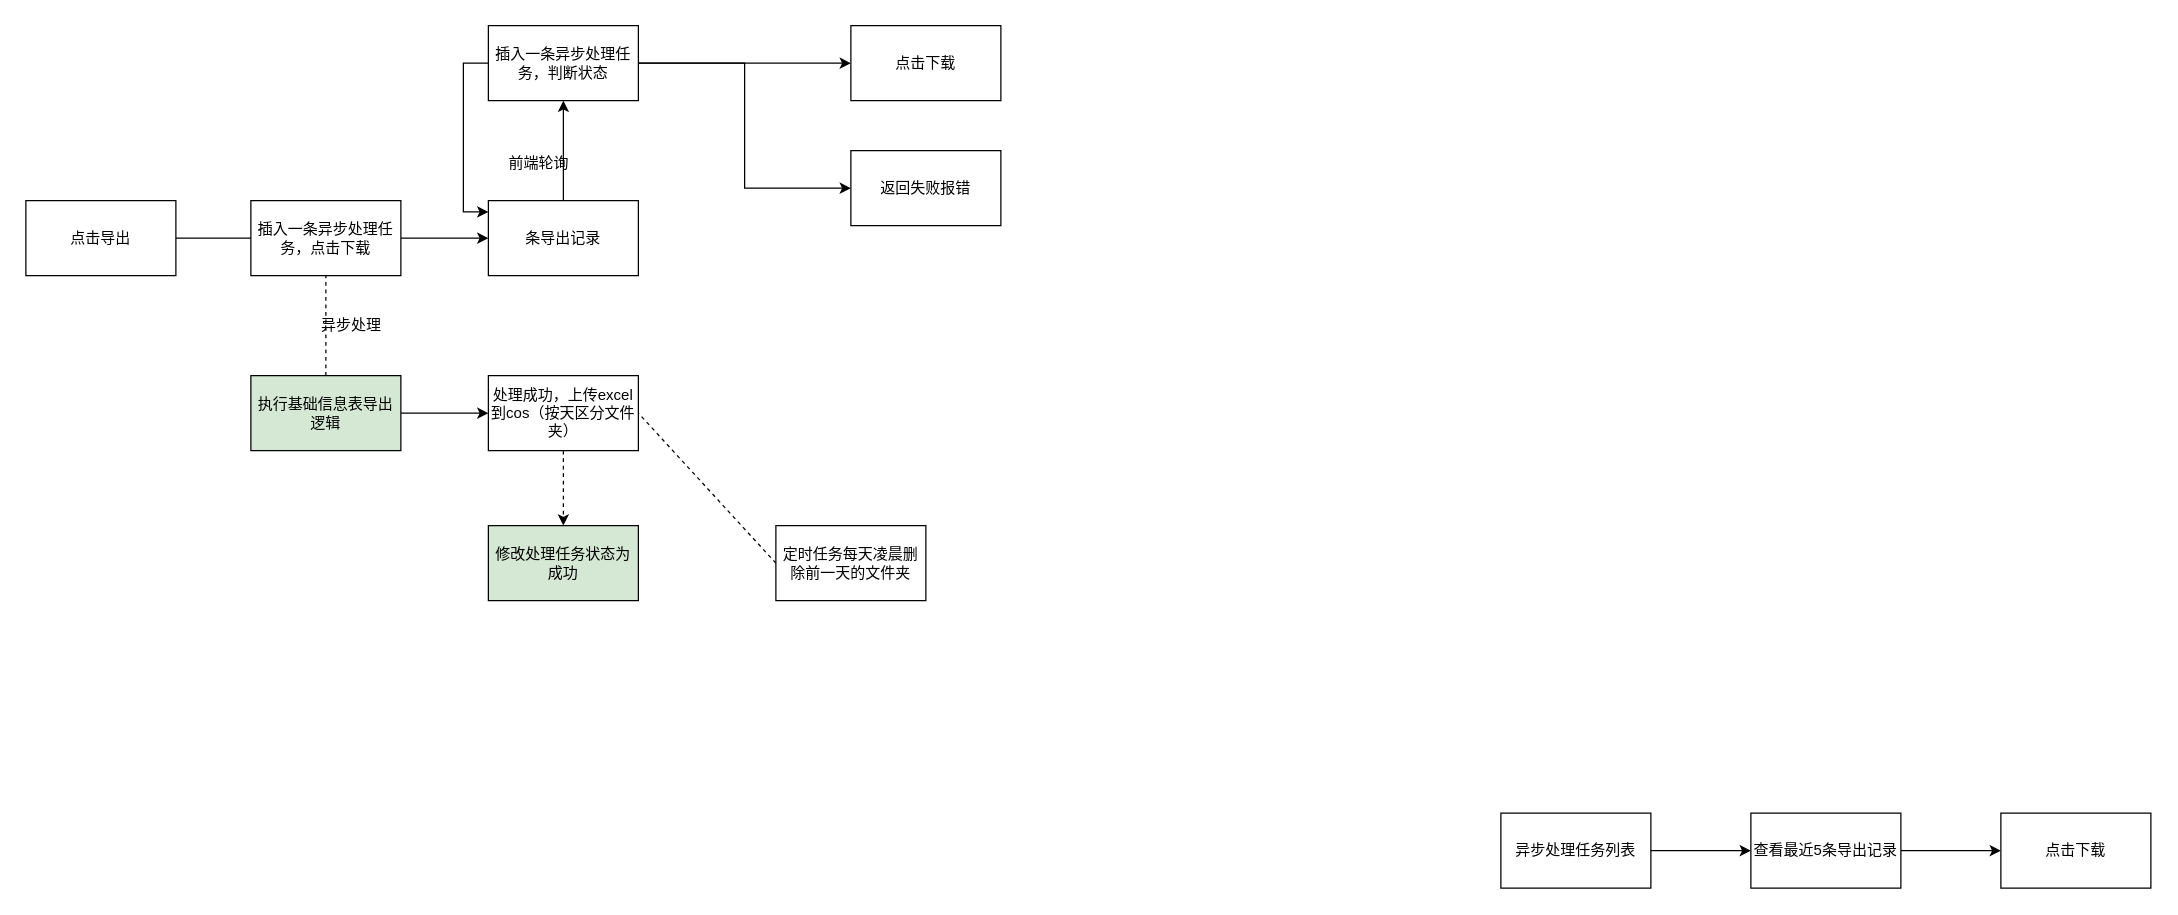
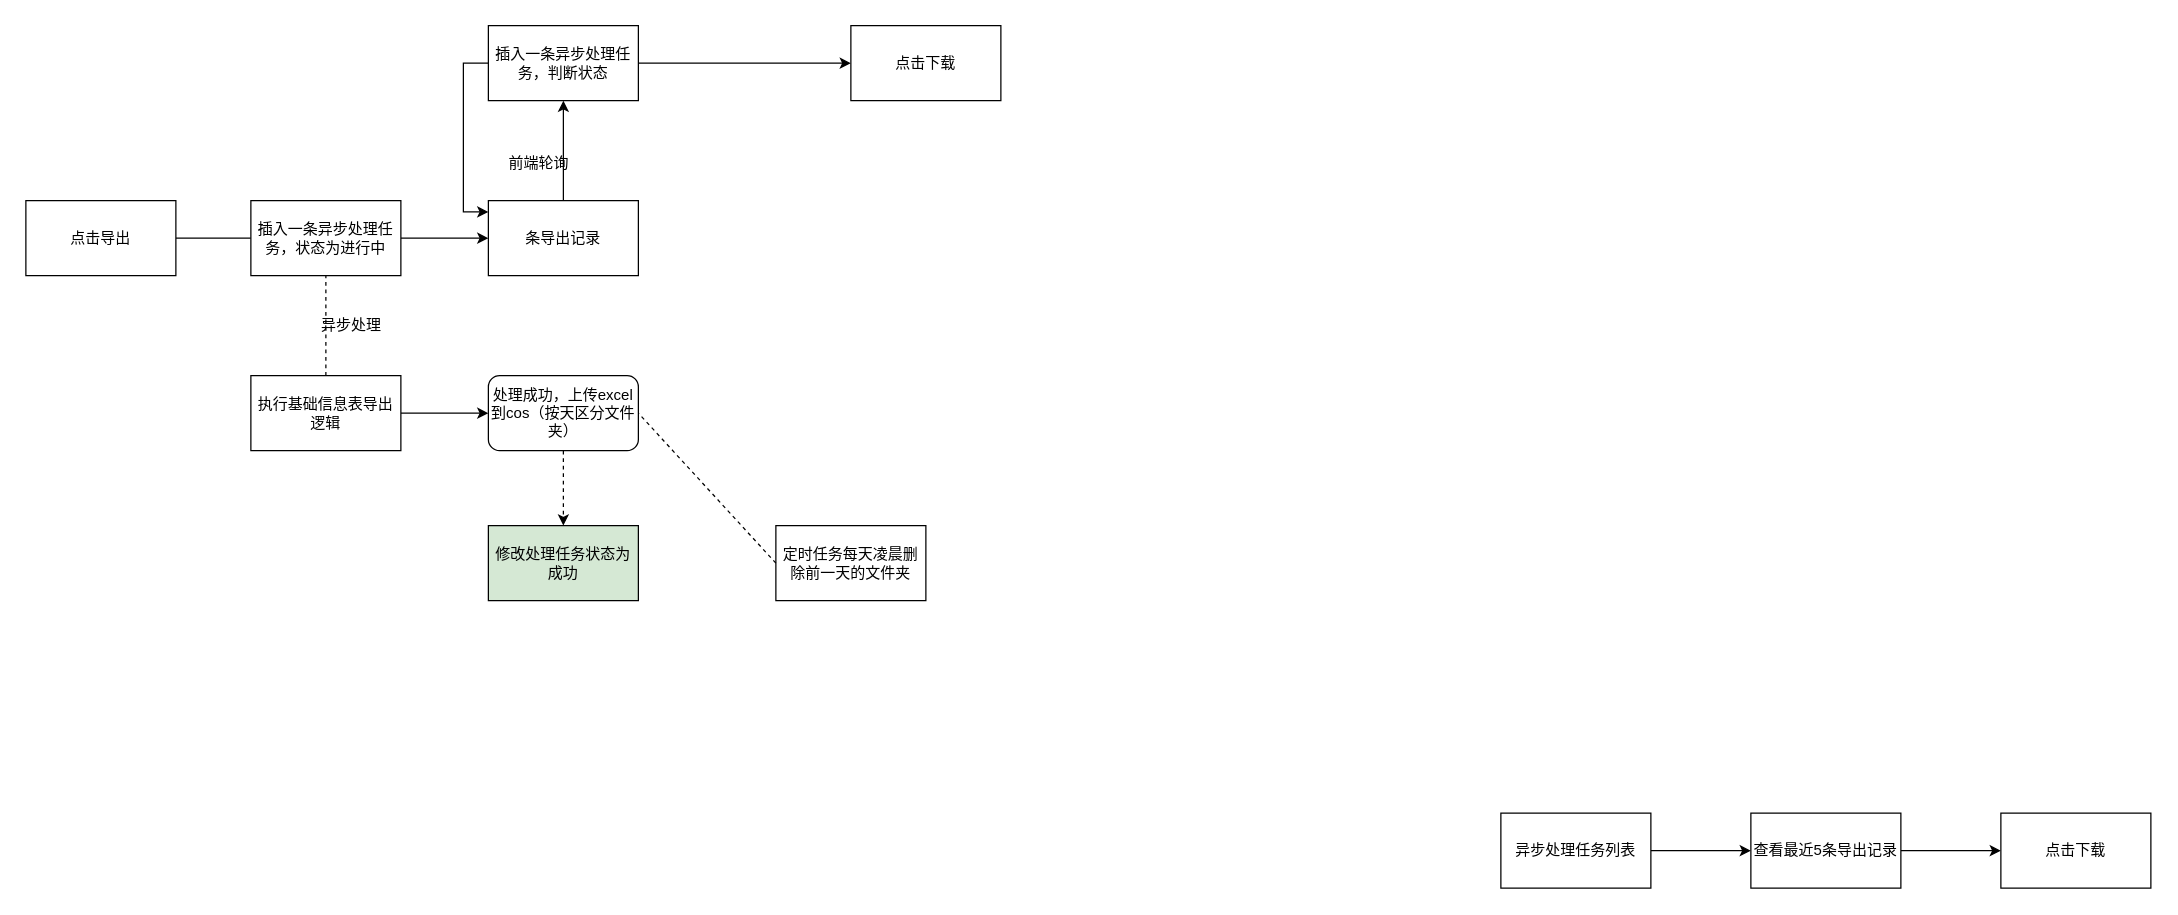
edge "插入一条异步处理任务，判断状态" -> "返回失败报错": removed
node "返回失败报错": removed
node "插入一条异步处理任务，点击下载": label "插入一条异步处理任务，点击下载" -> "插入一条异步处理任务，状态为进行中"
node "执行基础信息表导出逻辑": fillcolor #d5e8d4 -> #ffffff
node "处理成功，上传excel到cos（按天区分文件夹）": shape rectangle -> rounded rectangle
